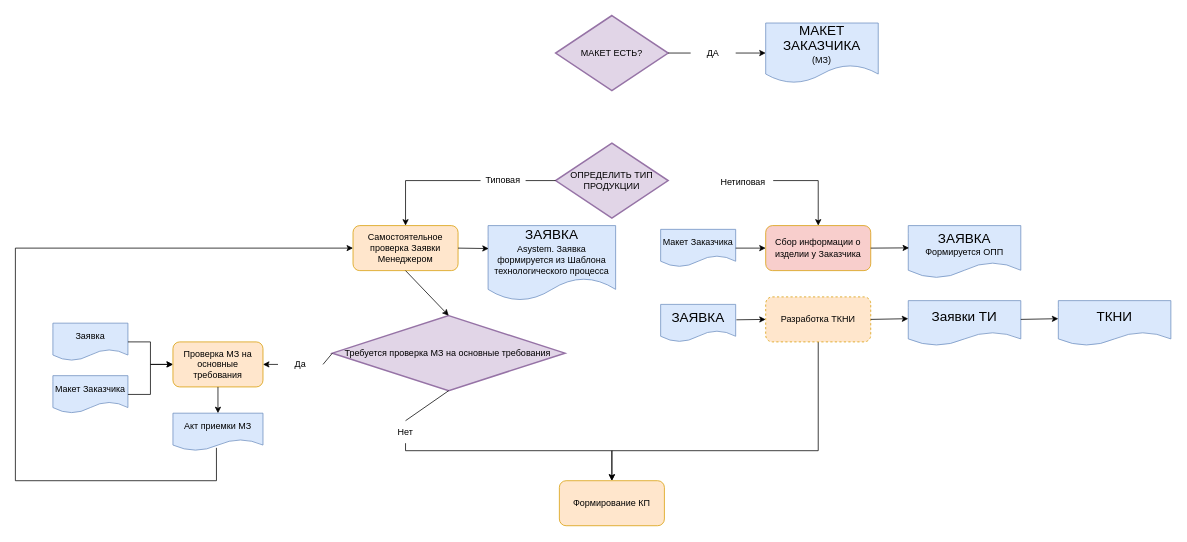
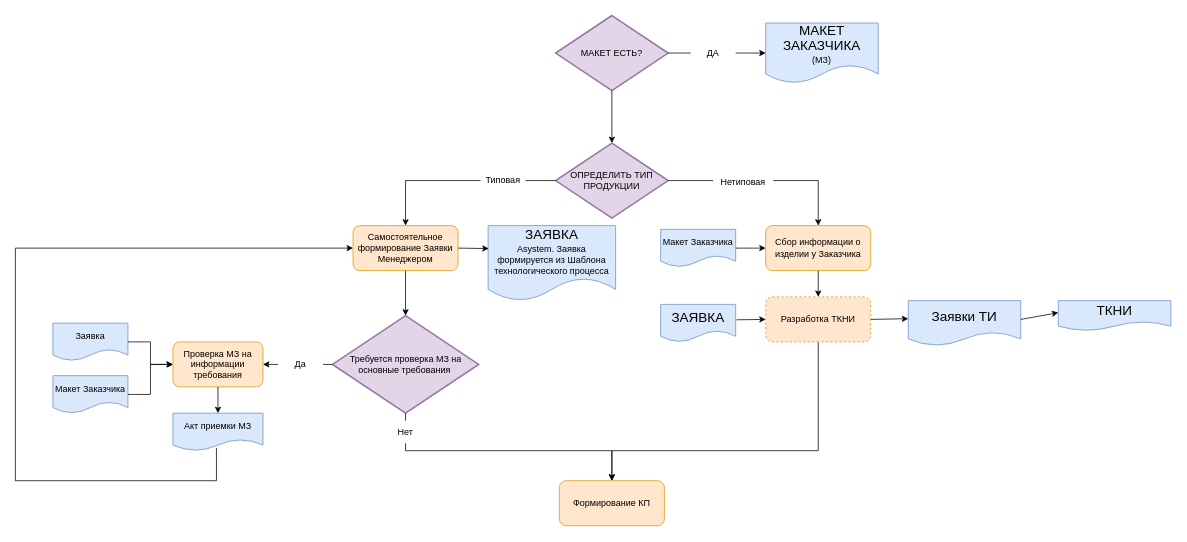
edge "МАКЕТ ЕСТЬ?" -> "ОПРЕДЕЛИТЬ ТИП ПРОДУКЦИИ": added
edge "ОПРЕДЕЛИТЬ ТИП ПРОДУКЦИИ" -- "Нетиповая": added
node "Самостоятельное проверка Заявки Менеджером": label "Самостоятельное проверка Заявки Менеджером" -> "Самостоятельное формирование Заявки Менеджером"
node "Сбор информации о изделии у Заказчика": fillcolor #f8cecc -> #ffe6cc
edge "Сбор информации о изделии у Заказчика" -> "ЗАЯВКА Формируется ОПП": removed
node "ЗАЯВКА Формируется ОПП": removed
edge "Сбор информации о изделии у Заказчика" -> "Разработка ТКНИ": added
node "ТКНИ": size 113x45 -> 113x30
node "Требуется проверка МЗ на основные требования": size 233x75 -> 146x98
node "Проверка МЗ на основные требования": label "Проверка МЗ на основные требования" -> "Проверка МЗ на информации требования"
